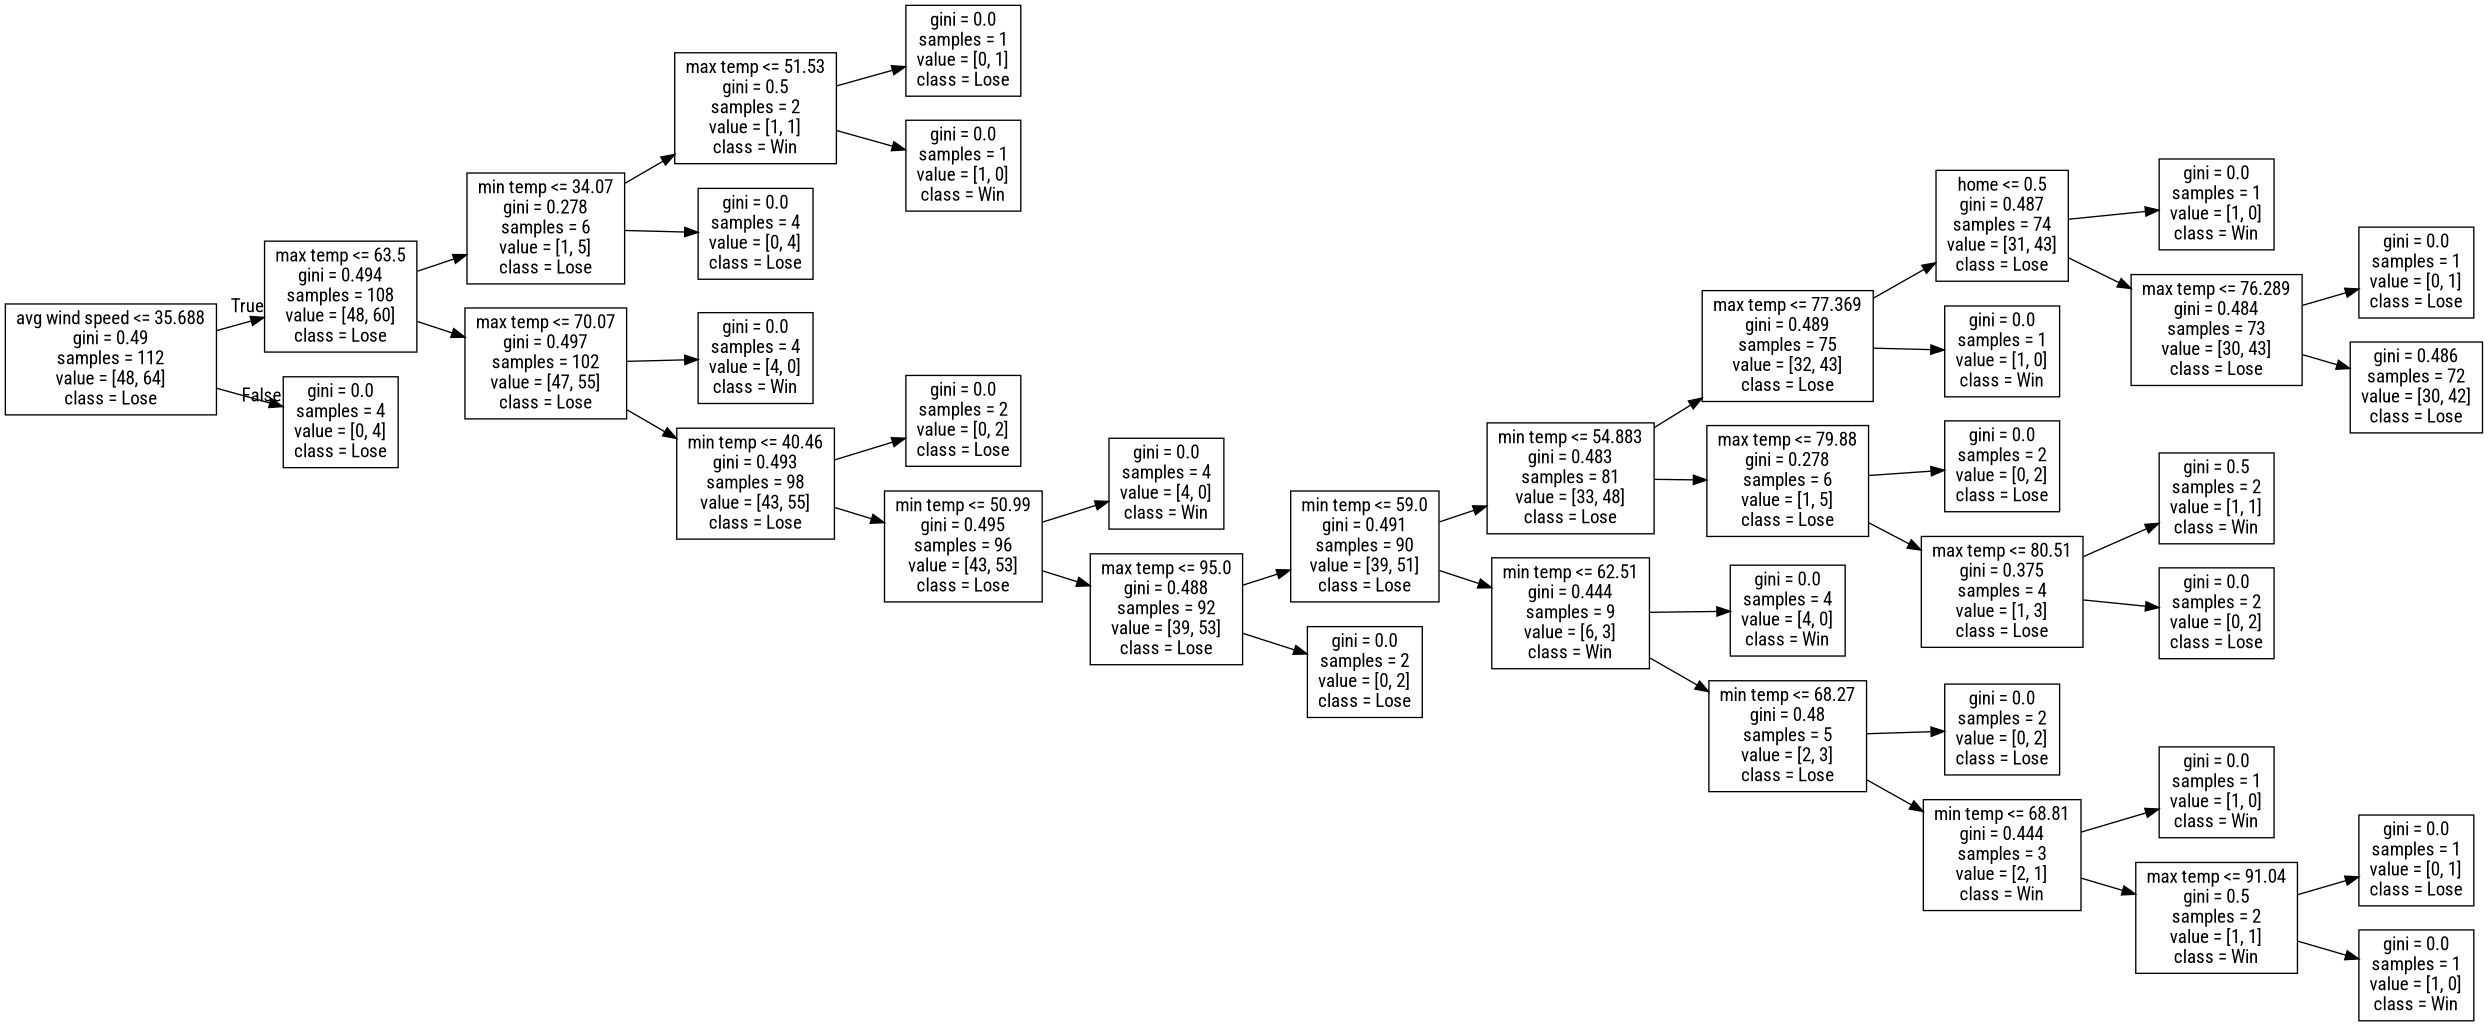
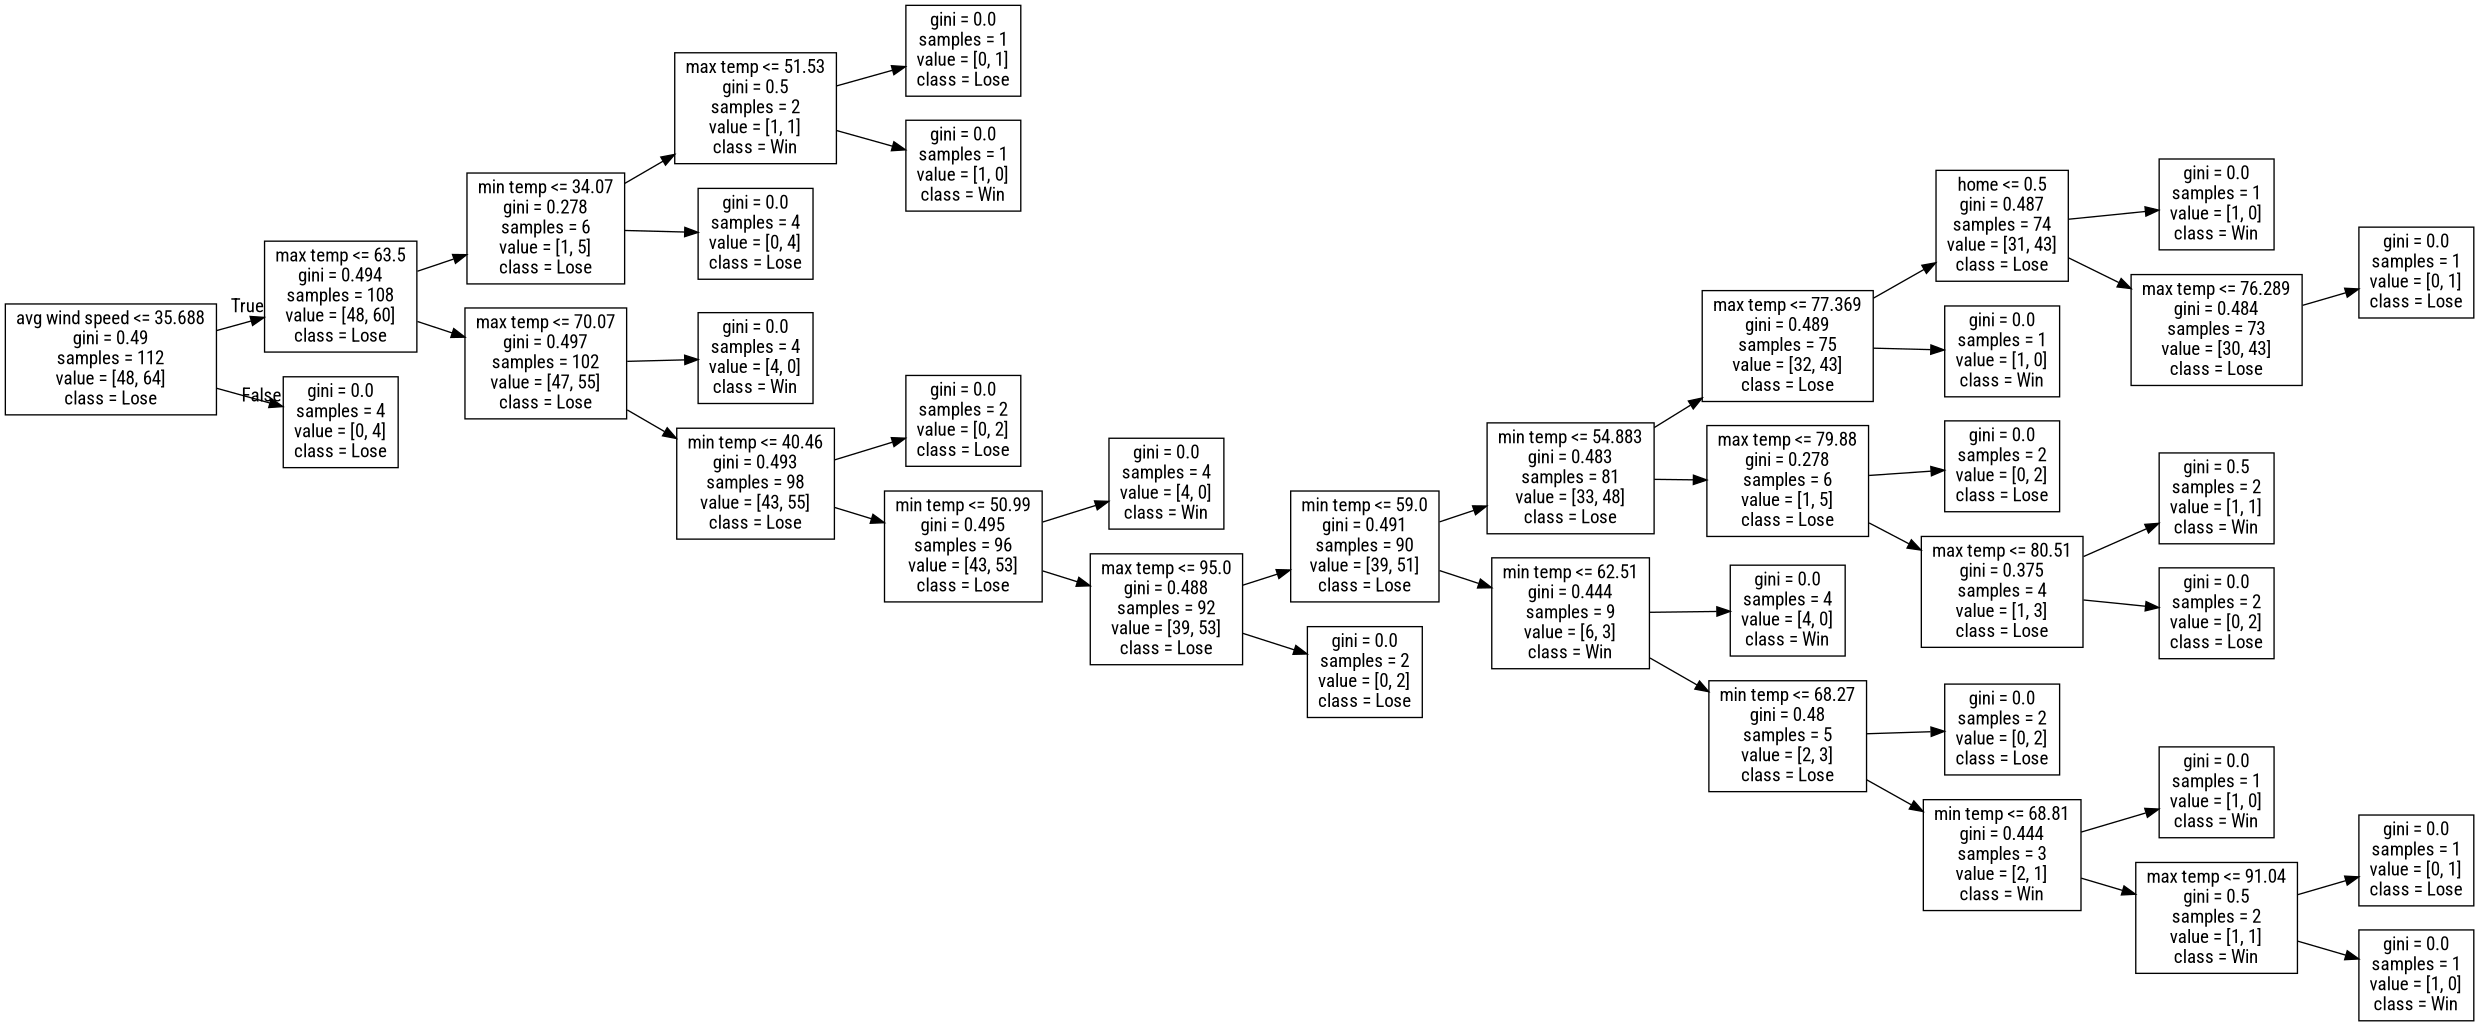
node "gini = 0.486 samples = 72 value = [30, 42] class = Lose": removed
